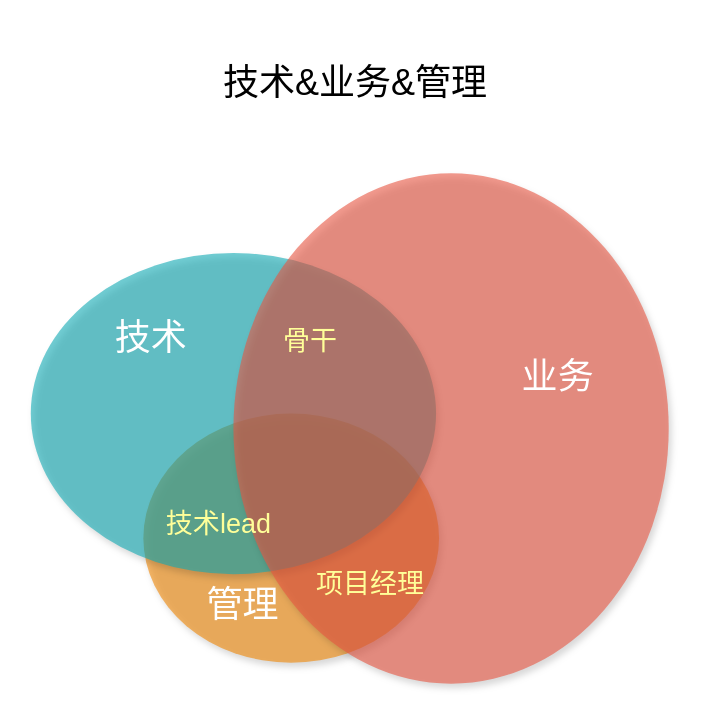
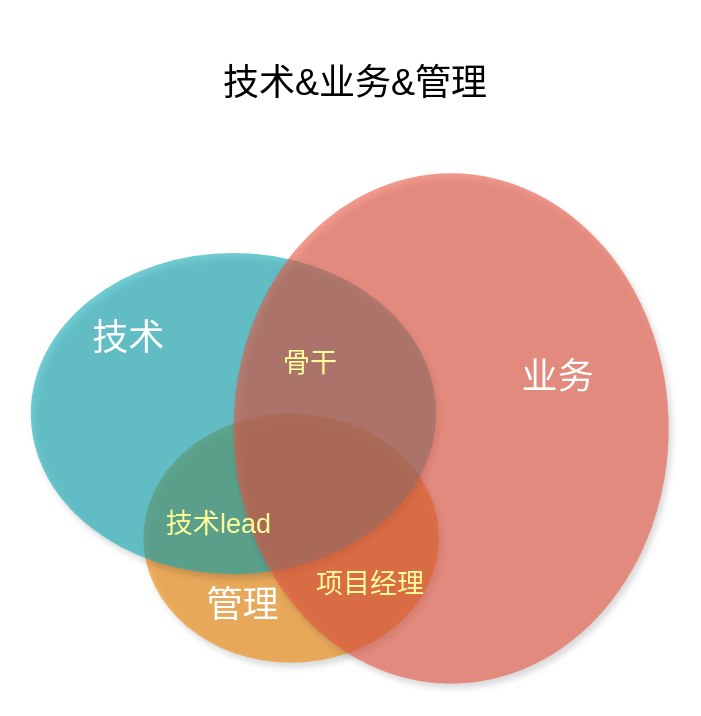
node "技术": moved (151, 338) -> (128, 338)
node "骨干": moved (310, 346) -> (310, 368)
